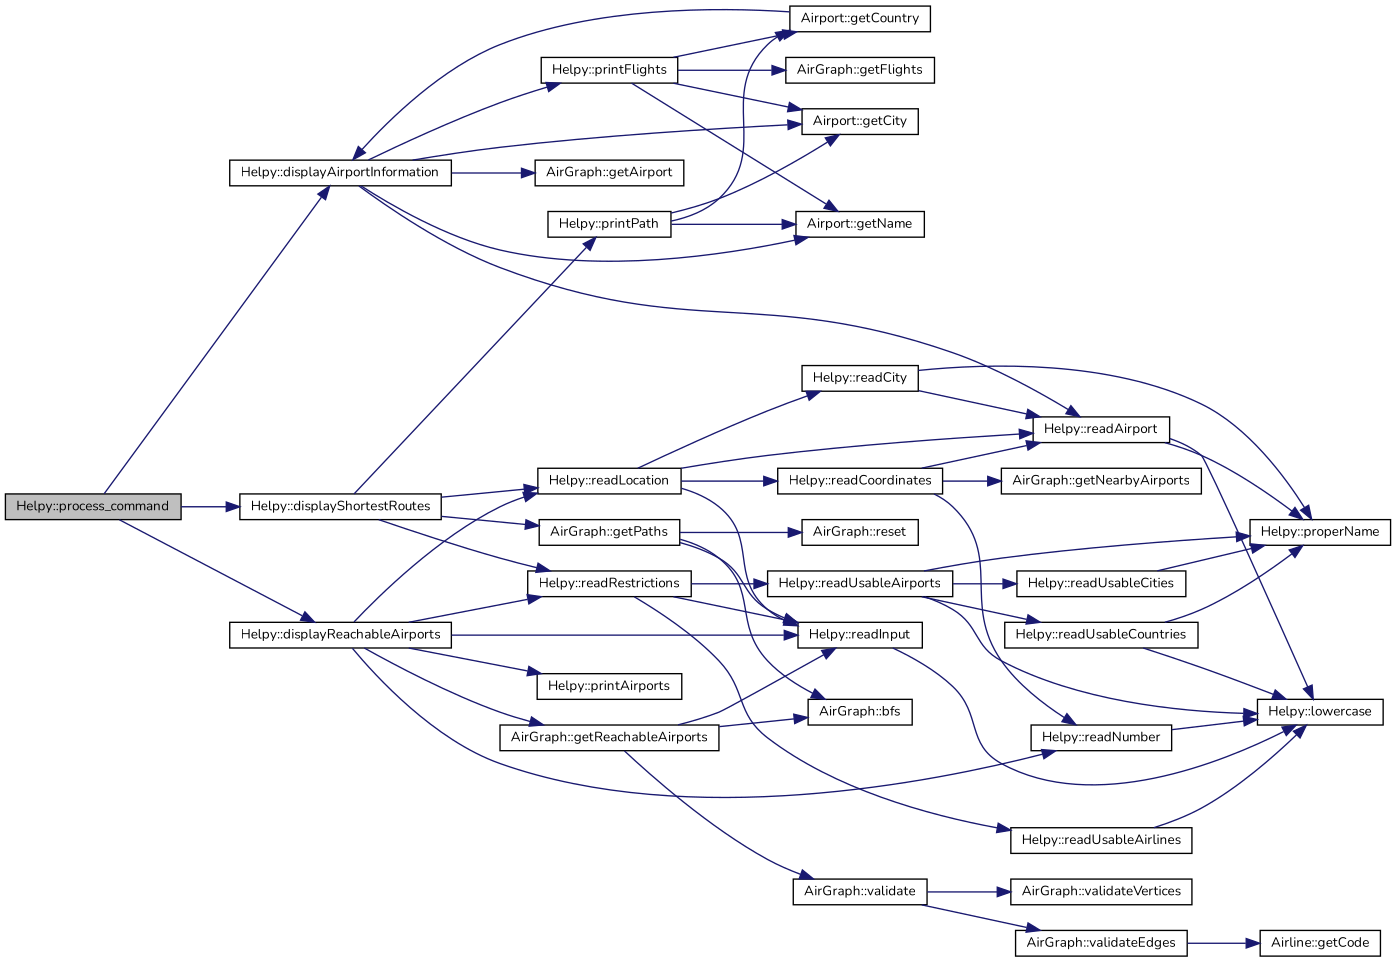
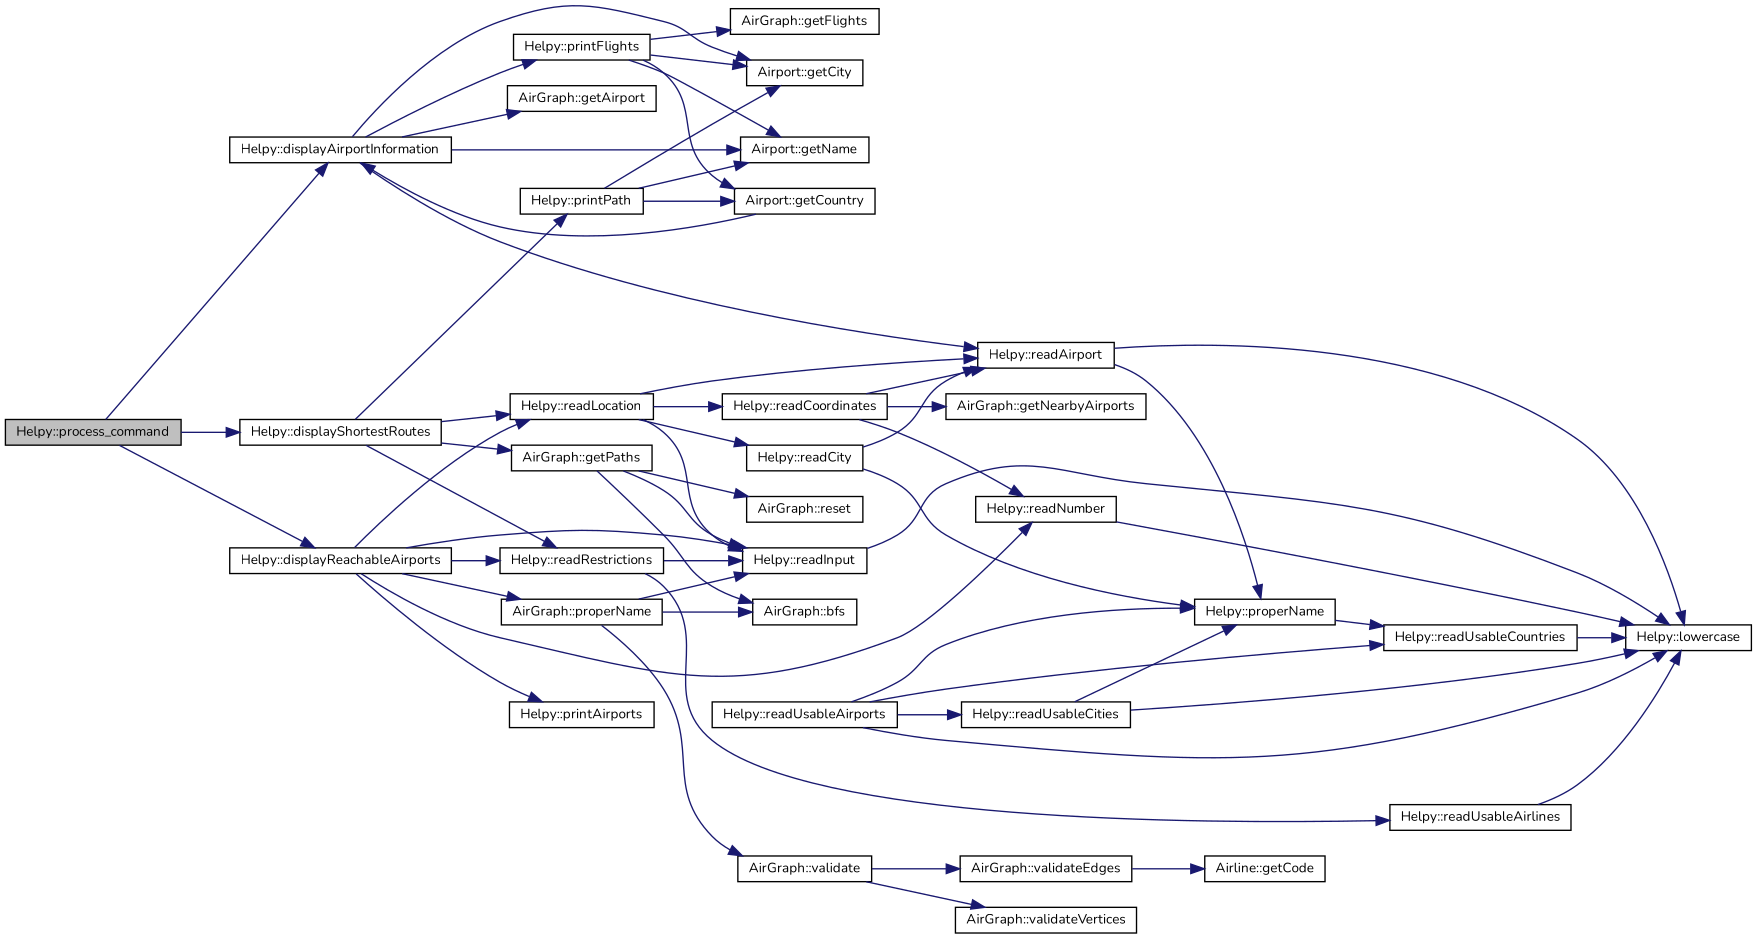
edge "Helpy::readRestrictions" -> "Helpy::readUsableAirports": removed
edge "Helpy::readUsableCountries" -> "Helpy::properName": reversed
edge "Helpy::readUsableCities" -> "Helpy::lowercase": added
node "AirGraph::getReachableAirports": label "AirGraph::getReachableAirports" -> "AirGraph::properName"
